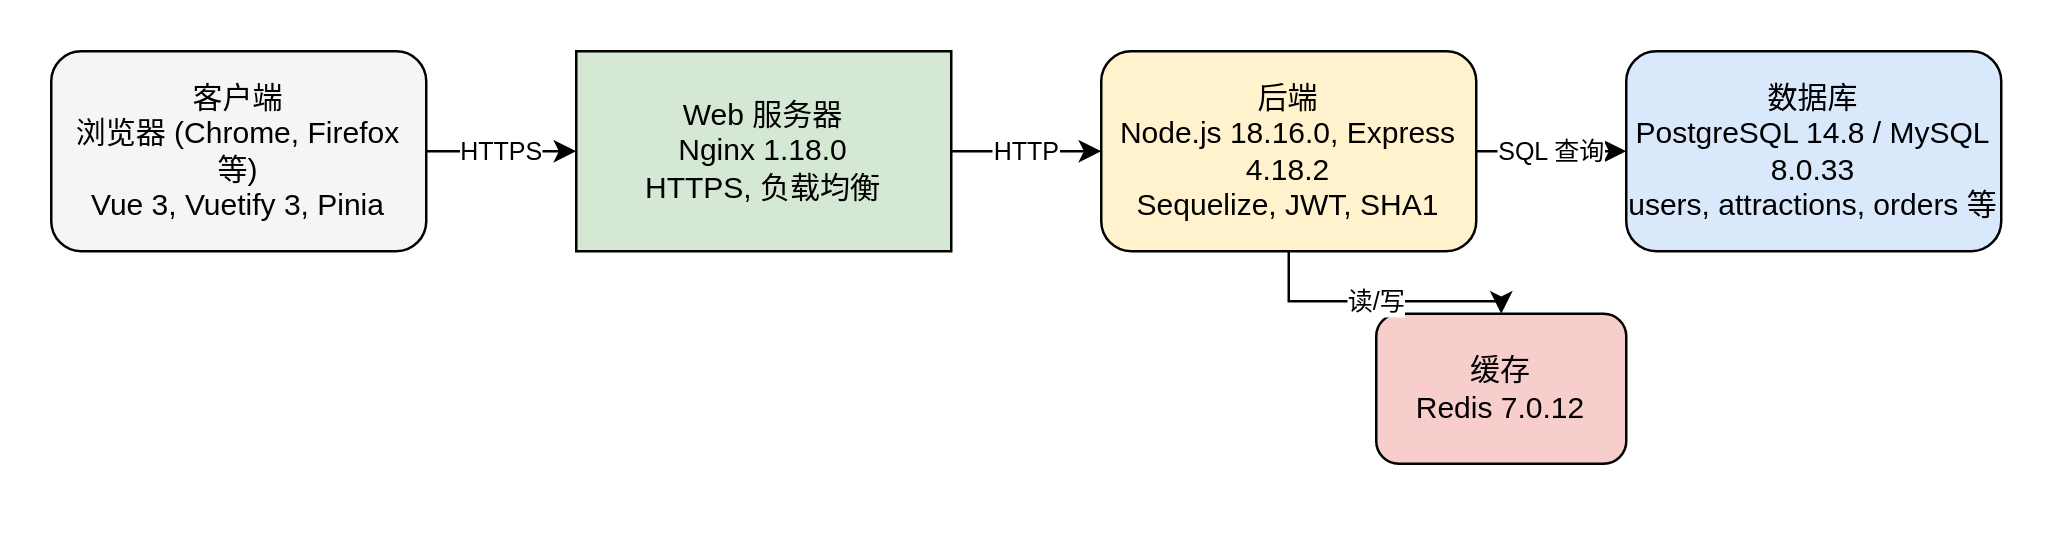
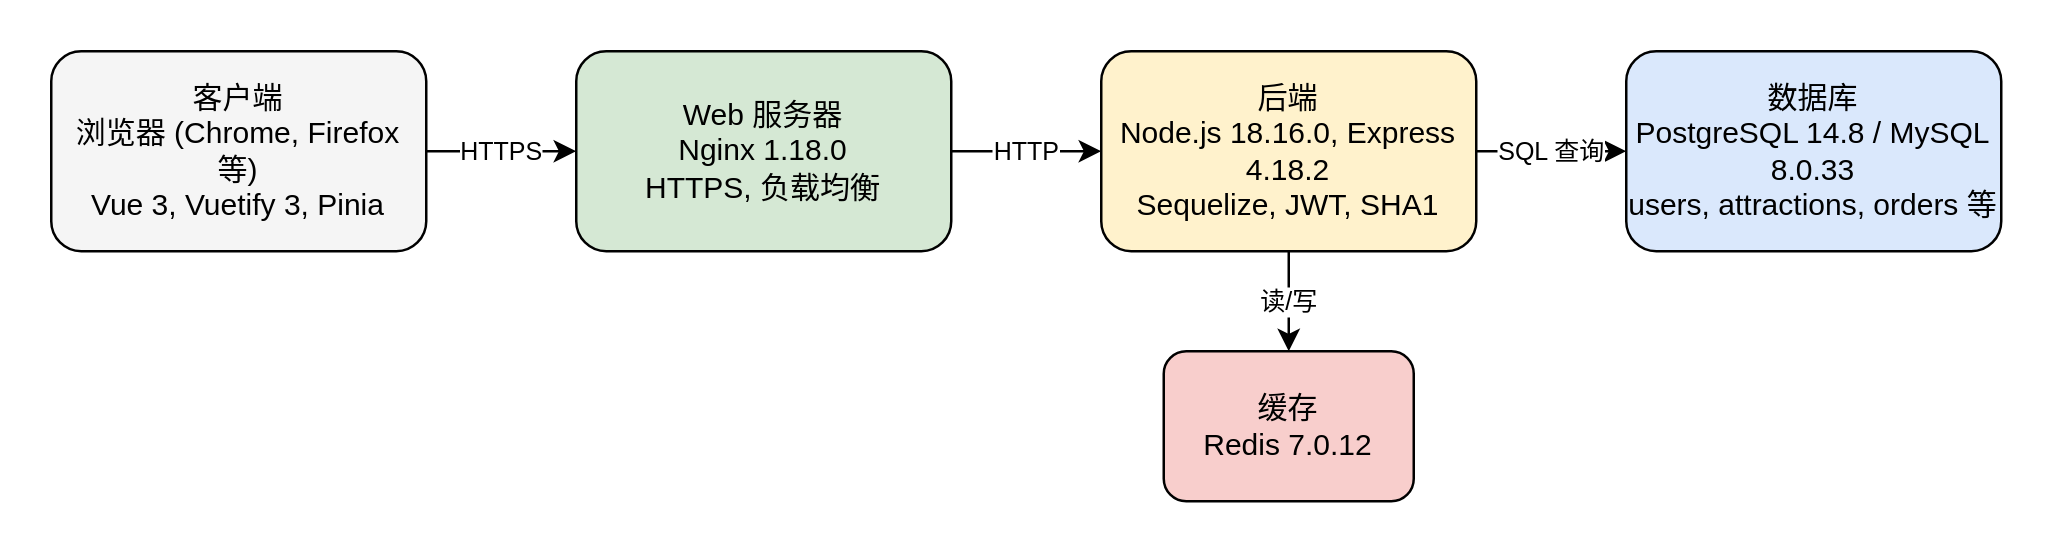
node "Web 服务器 Nginx 1.18.0 HTTPS, 负载均衡": shape rectangle -> rounded rectangle
node "缓存 Redis 7.0.12": moved (1501, 389) -> (1289, 426)
